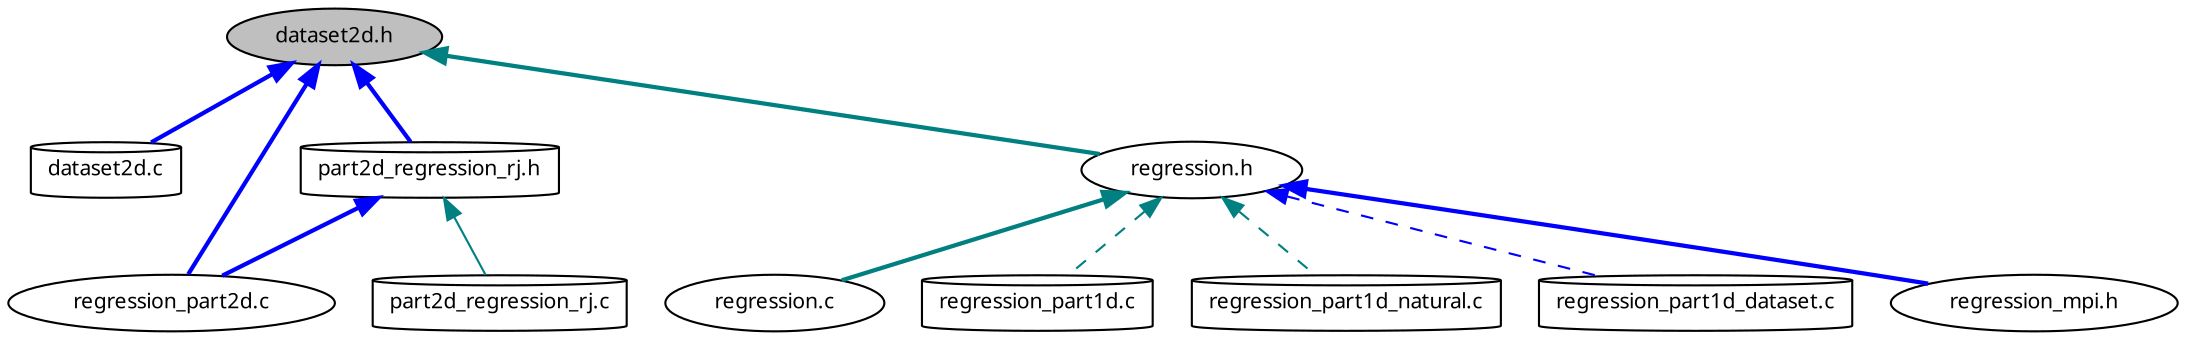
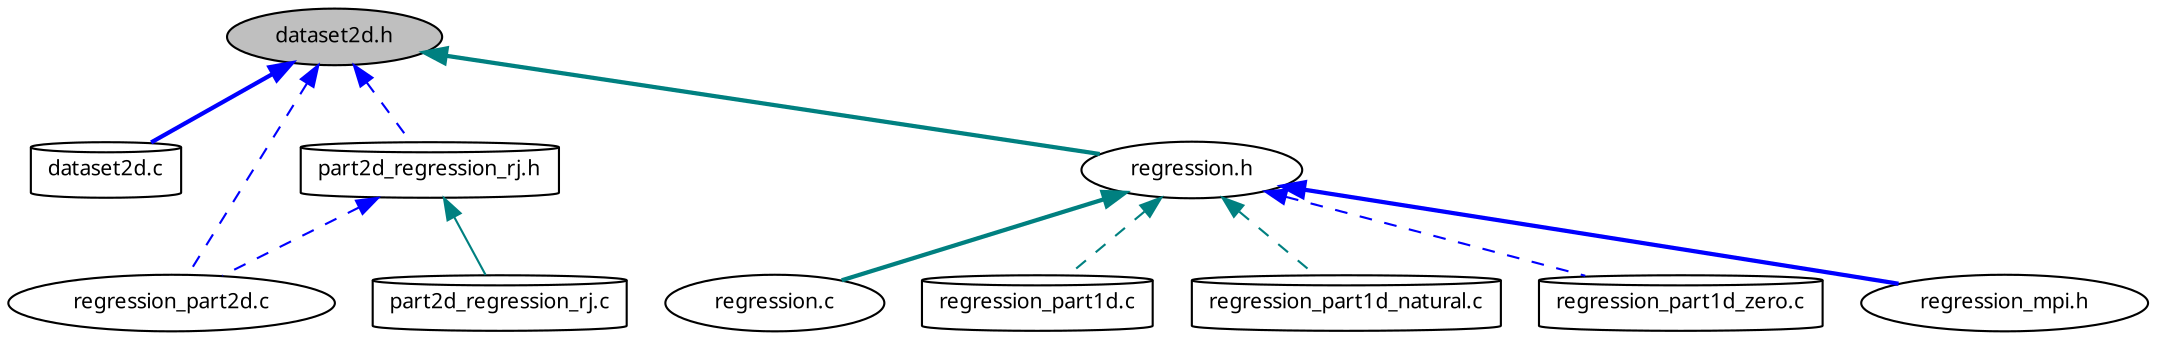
edge "part2d_regression_rj.h" -> "dataset2d.h": style bold -> dashed
edge "regression_part2d.c" -> "dataset2d.h": style bold -> dashed
edge "regression_part2d.c" -> "part2d_regression_rj.h": style bold -> dashed
node "regression_part1d_dataset.c": label "regression_part1d_dataset.c" -> "regression_part1d_zero.c"
